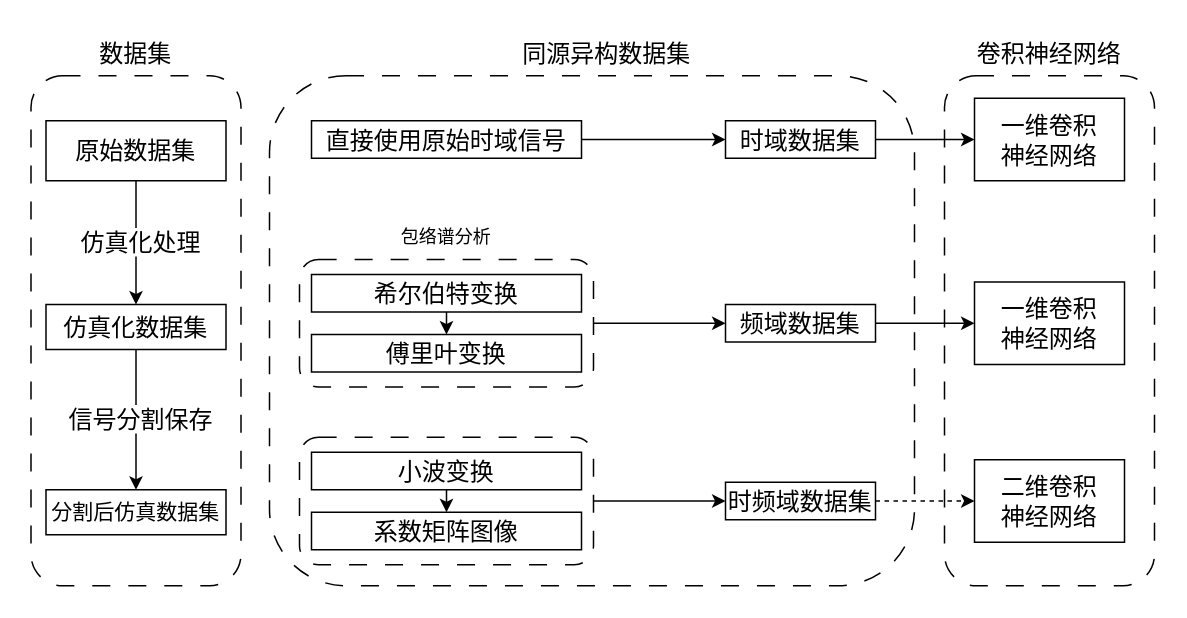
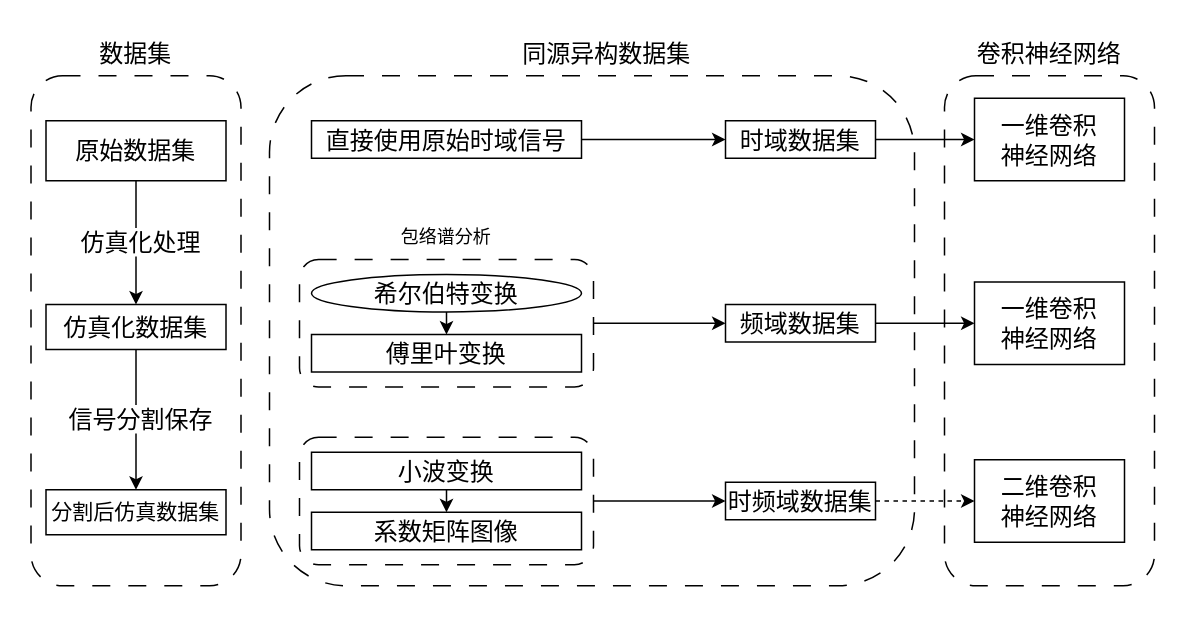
node "希尔伯特变换": shape rectangle -> ellipse
